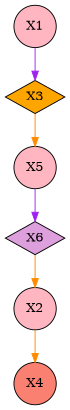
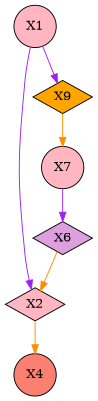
node "X3": label "X3" -> "X9"
edge "X1" -> "X2": added
node "X5": label "X5" -> "X7"
node "X2": shape circle -> diamond
